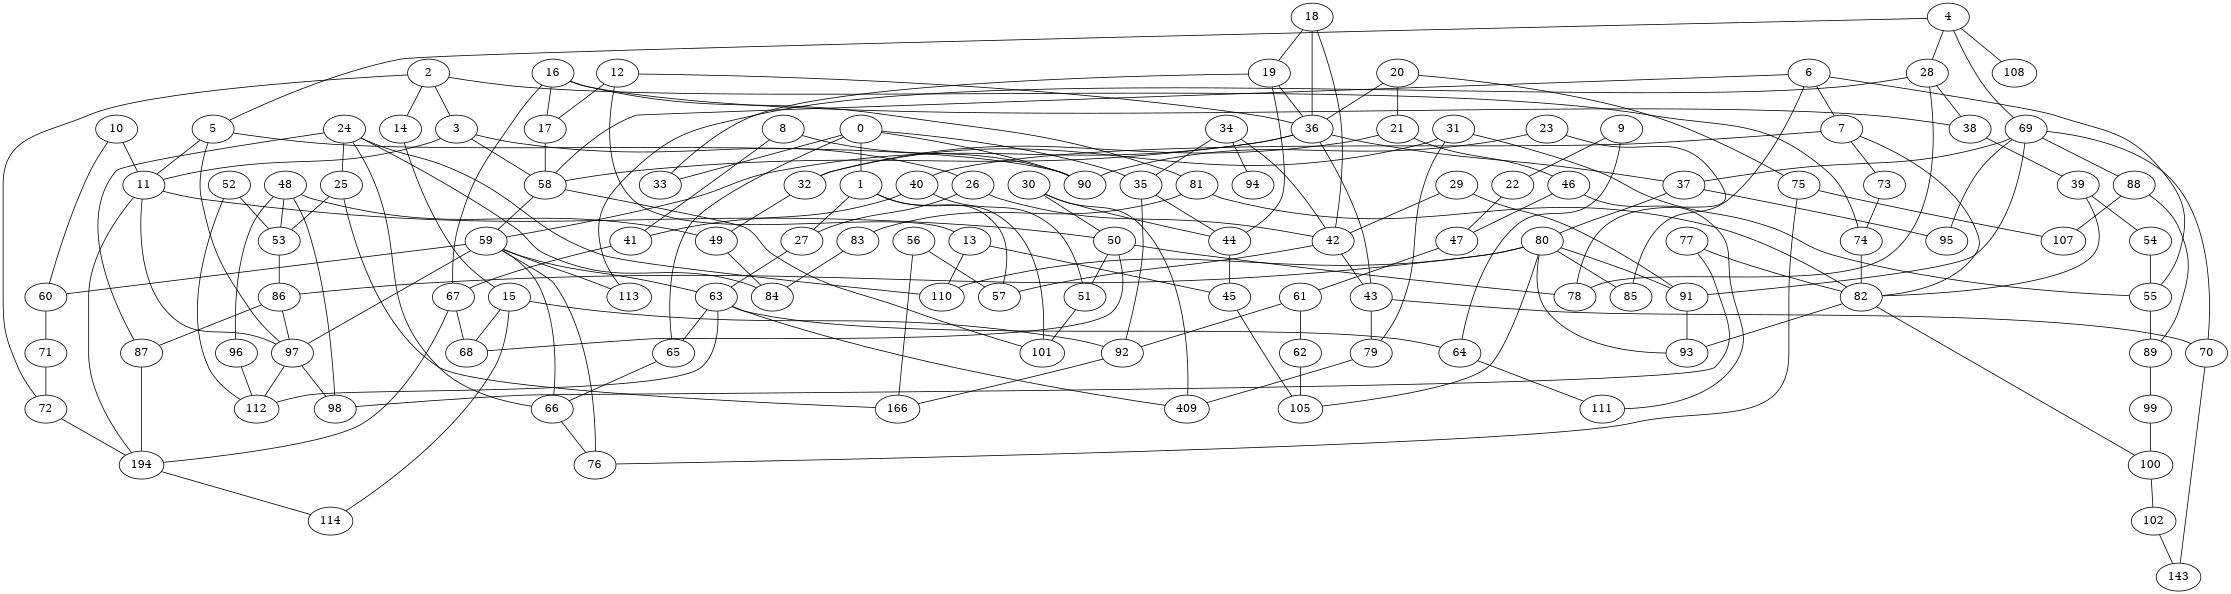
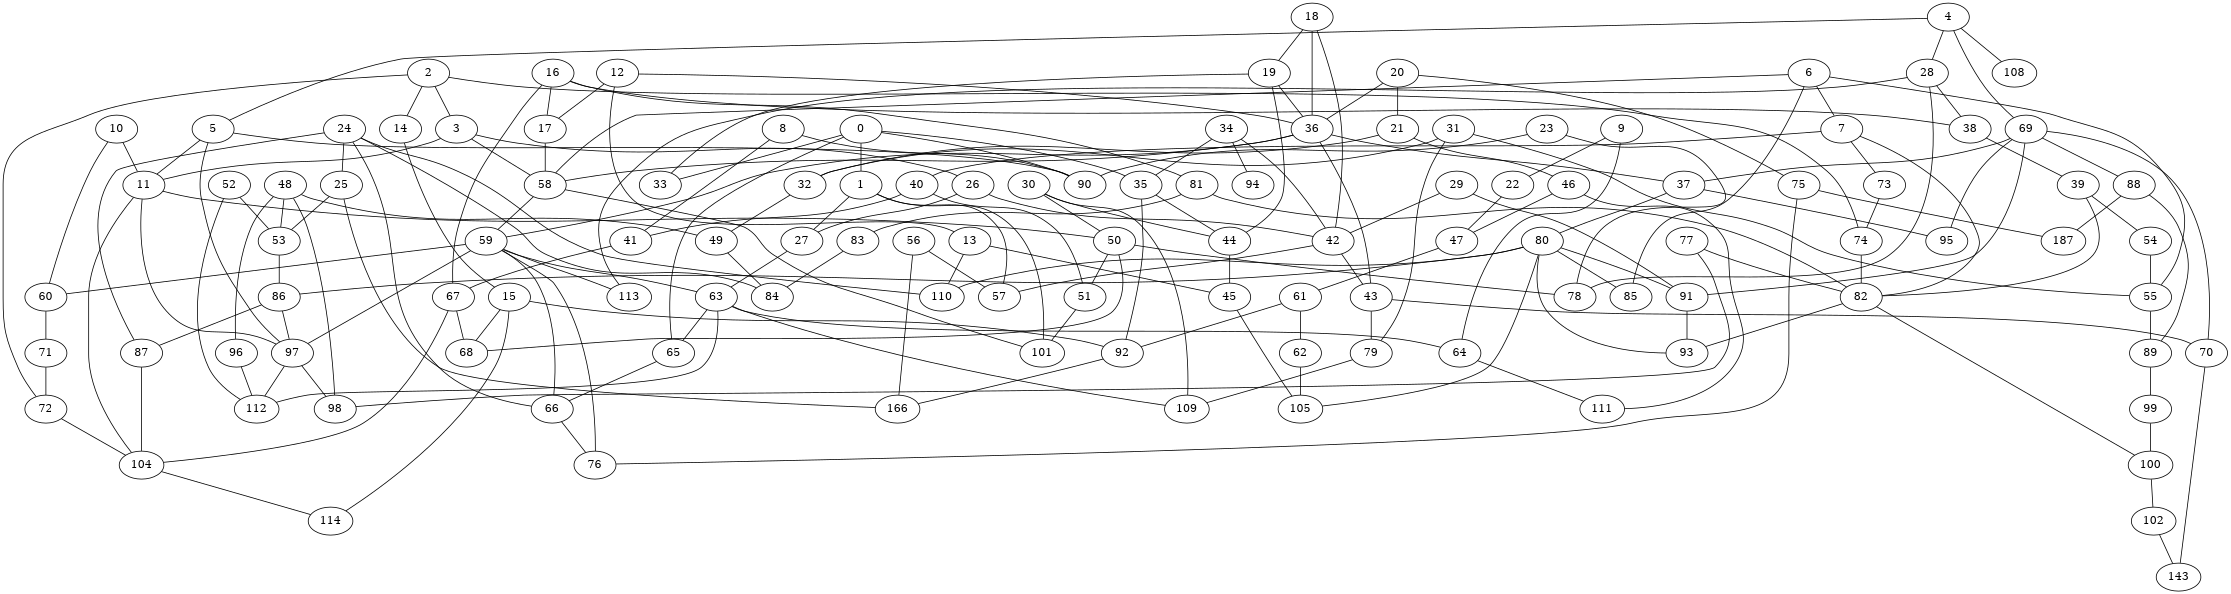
node "107": label "107" -> "187"
node "409": label "409" -> "109"
node "194": label "194" -> "104"
